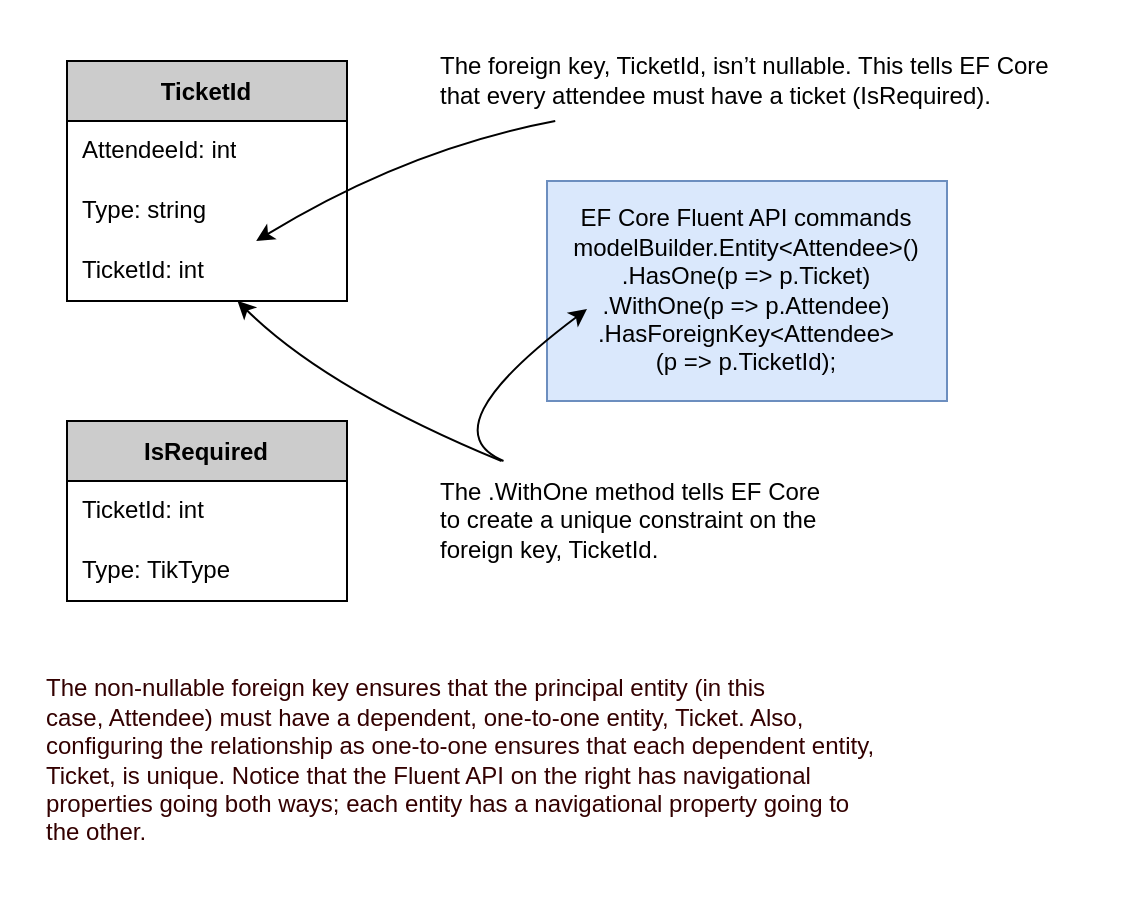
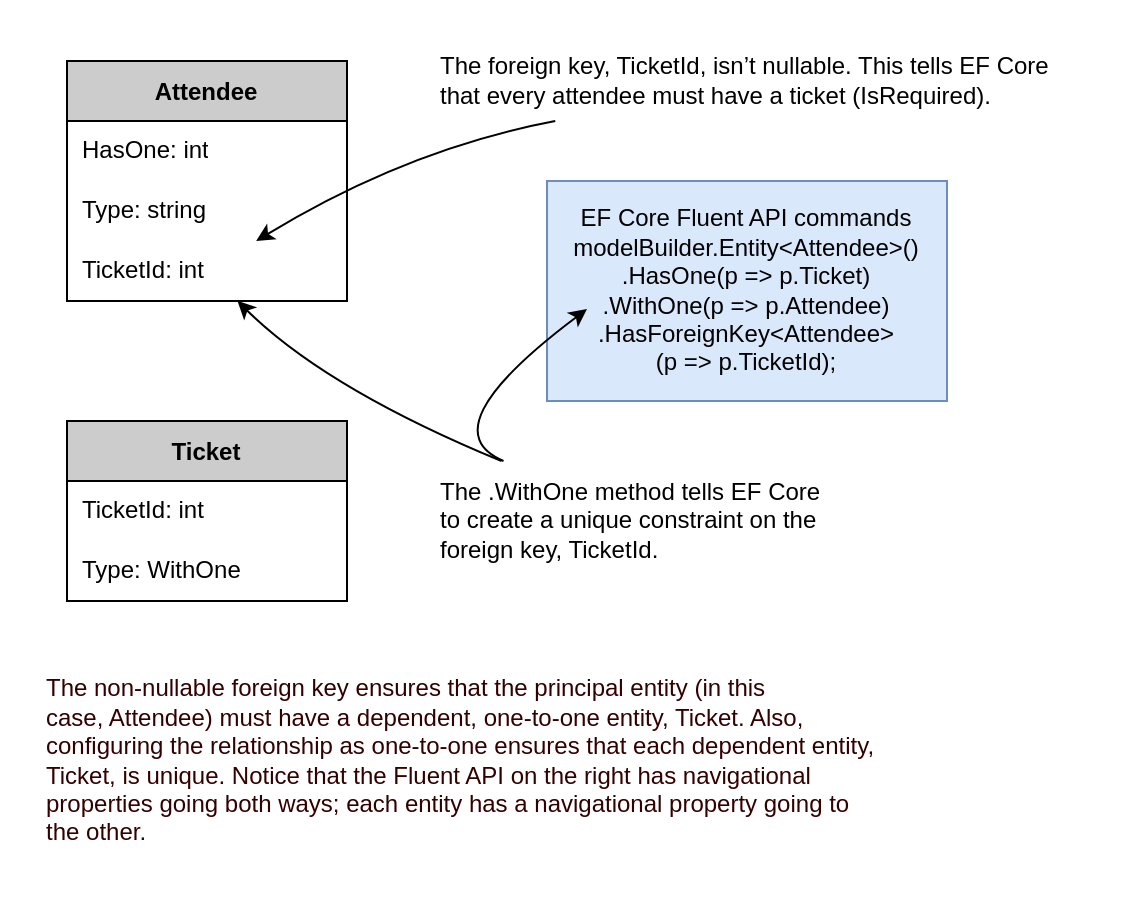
node "TicketId": label "TicketId" -> "Attendee"
node "AttendeeId: int": label "AttendeeId: int" -> "HasOne: int"
node "IsRequired": label "IsRequired" -> "Ticket"
node "Type: TikType": label "Type: TikType" -> "Type: WithOne"
